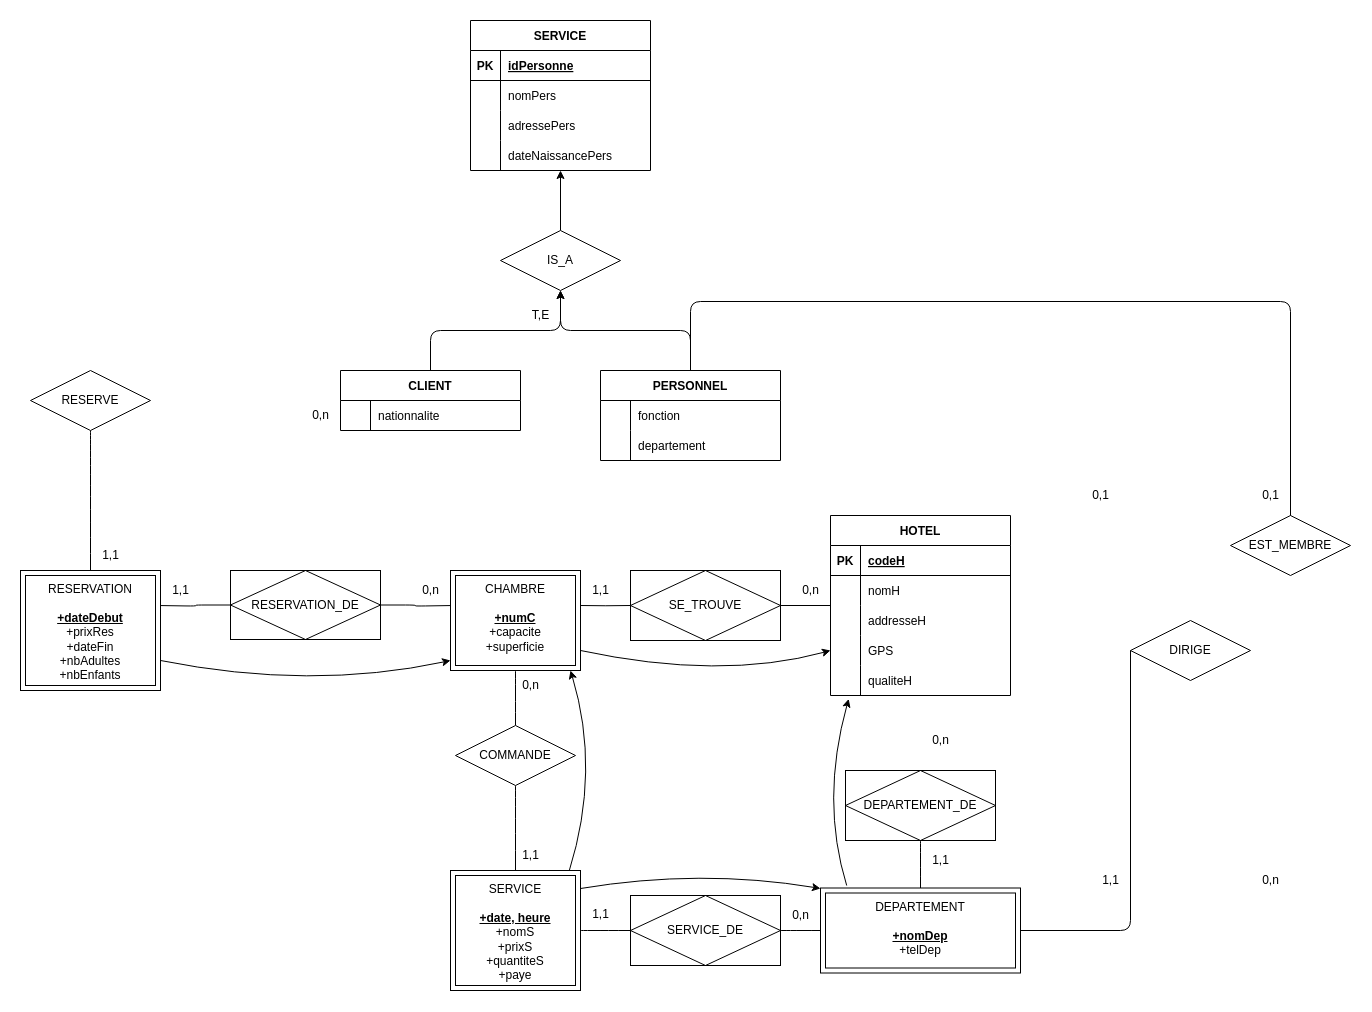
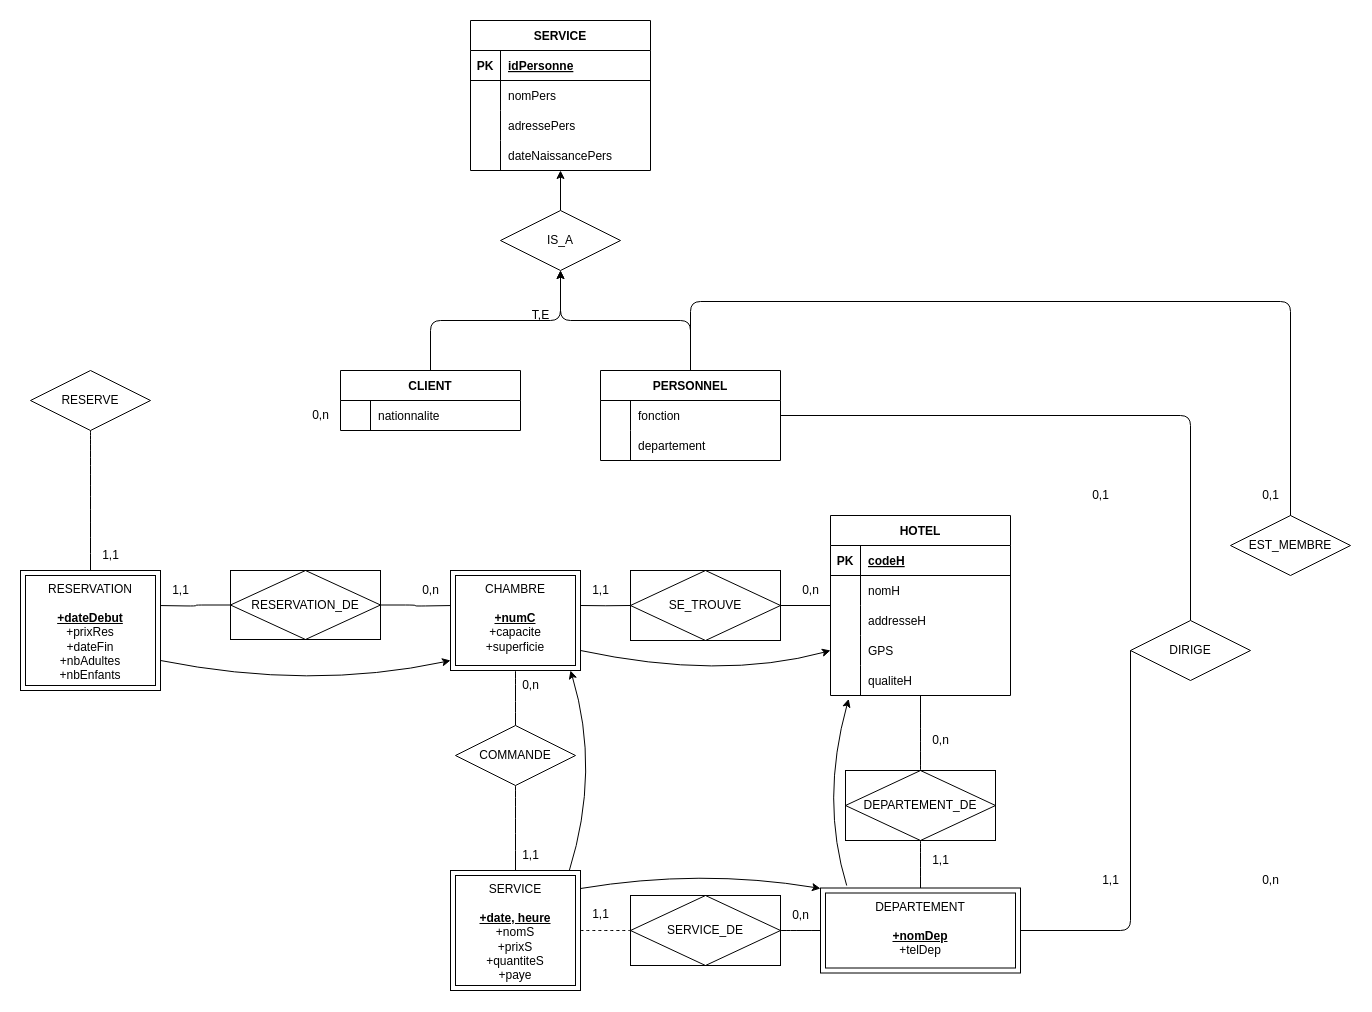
node "IS_A": moved (561, 261) -> (561, 241)
edge "PERSONNEL" -- "DIRIGE": added
edge "HOTEL" -- "DEPARTEMENT_DE": added
edge "SERVICE +date, heure+nomS +prixS+quantiteS +paye" -- "SERVICE_DE": style solid -> dashed
